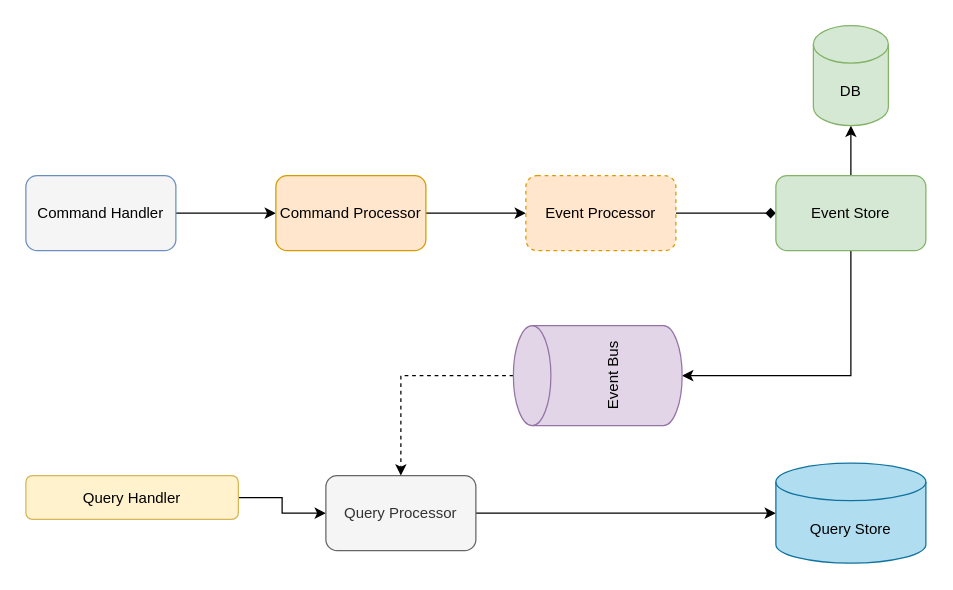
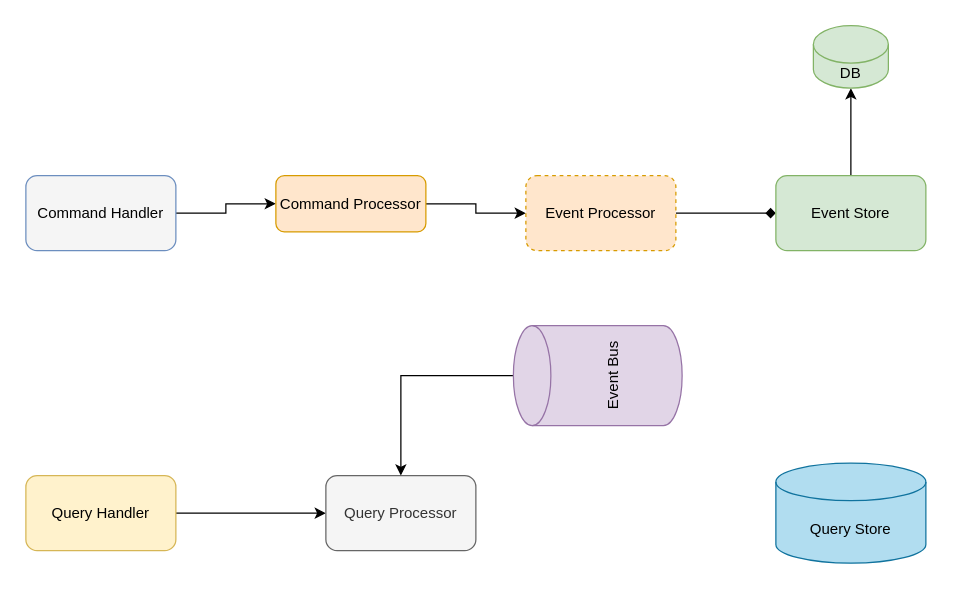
node "DB": size 75x100 -> 75x63
node "Command Processor": size 150x75 -> 150x56
edge "Event Bus" -> "Query Processor": style dashed -> solid
edge "Event Store" -> "Event Bus": removed
node "Query Handler": size 213x44 -> 150x75
edge "Query Processor" -> "Query Store": removed
